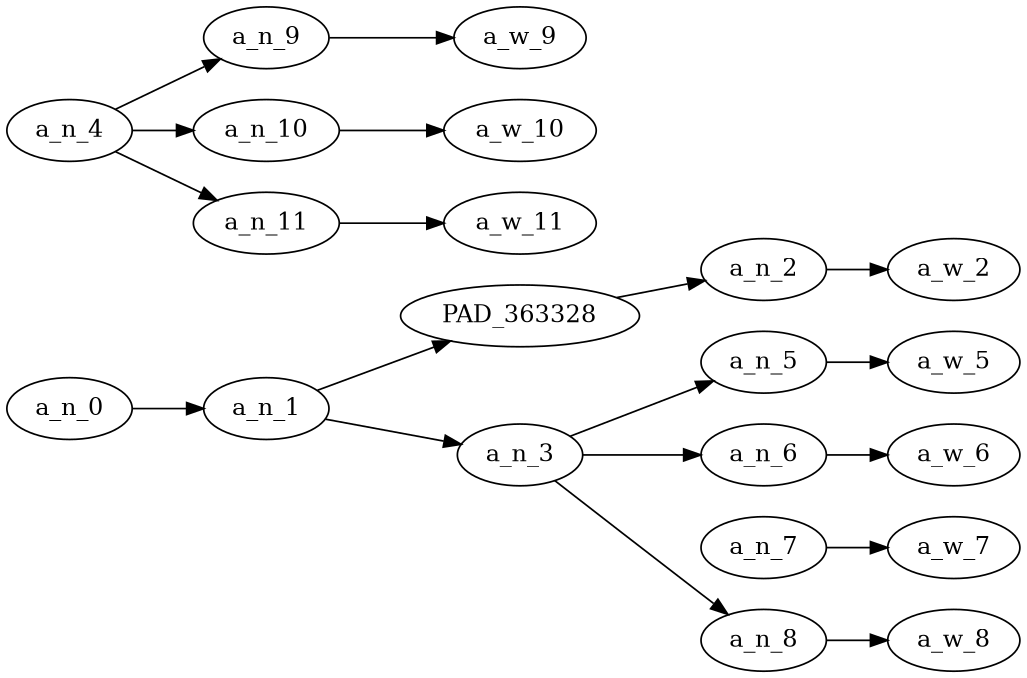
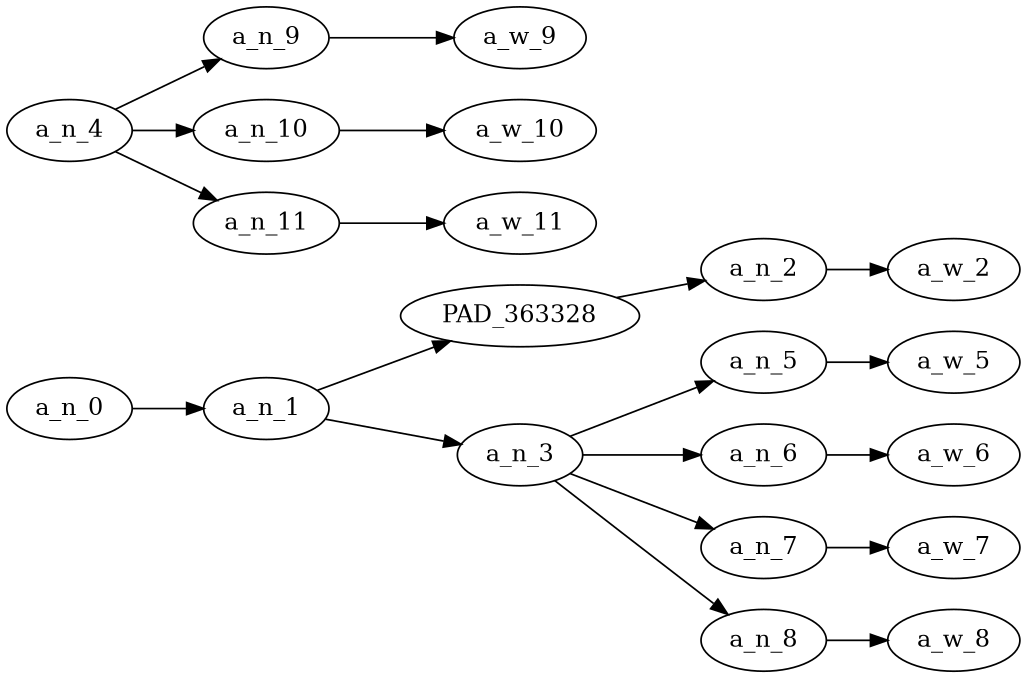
edge "a_n_3" -> "a_n_7": added
